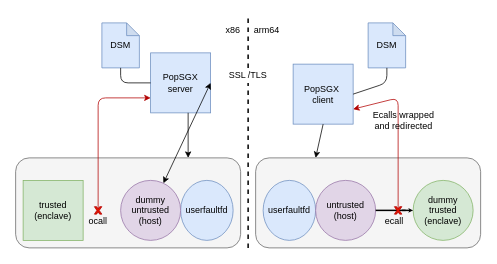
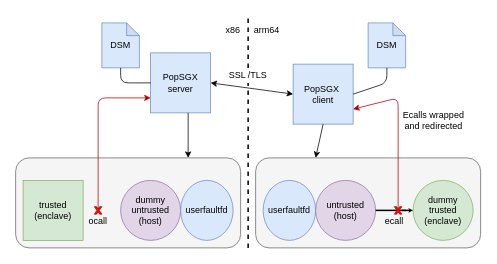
node "Ecalls wrapped and redirected": moved (404, 120) -> (434, 120)
edge "PopSGX server" -- "dummy untrusted (host)": now "PopSGX server" -- "PopSGX client"
